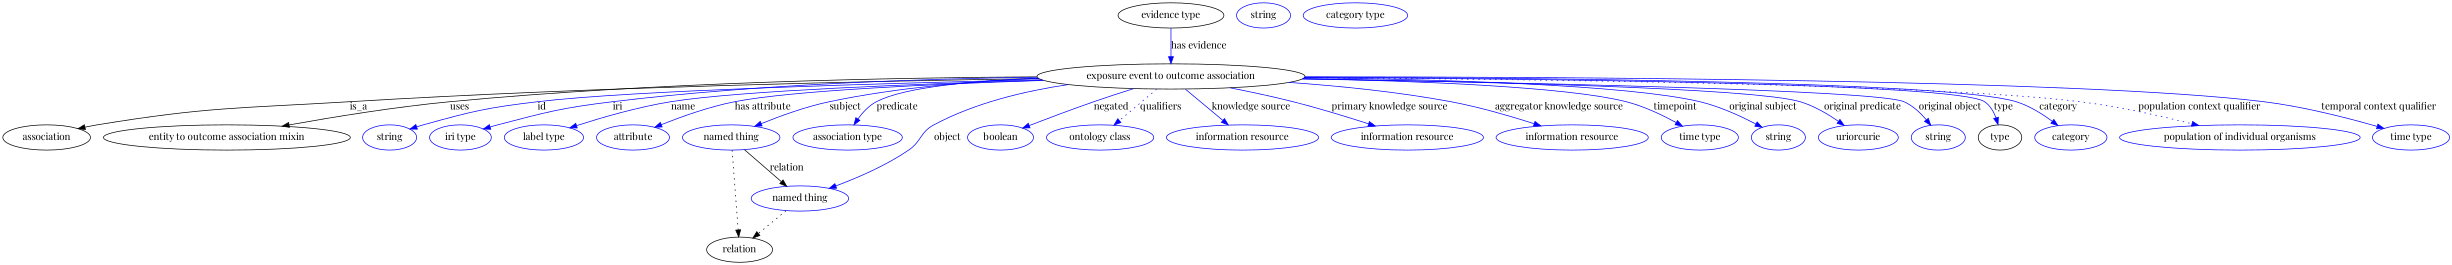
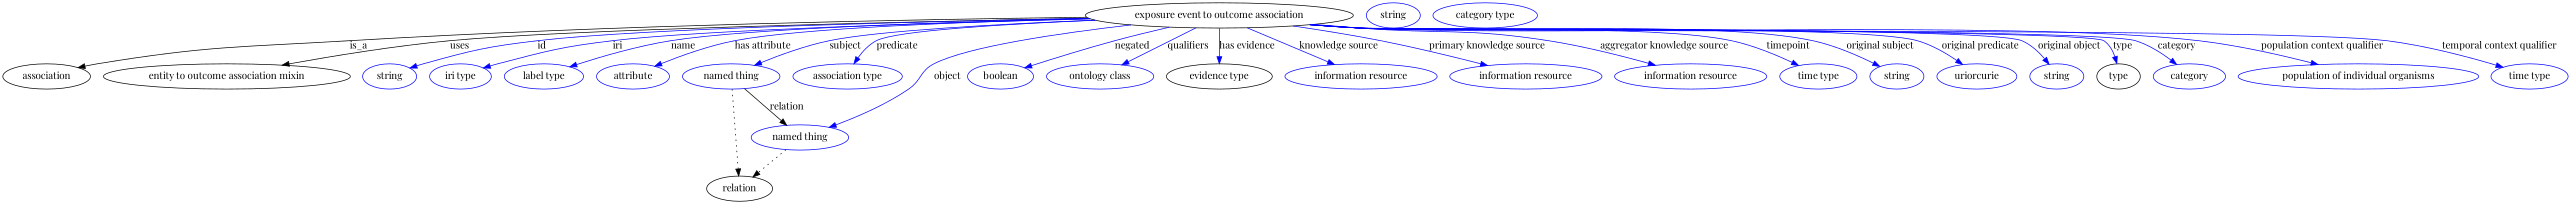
edge "evidence type" -> "exposure event to outcome association": reversed
edge "exposure event to outcome association" -> "population of individual organisms": style dotted -> solid
edge "exposure event to outcome association" -> "ontology class": style dotted -> solid
